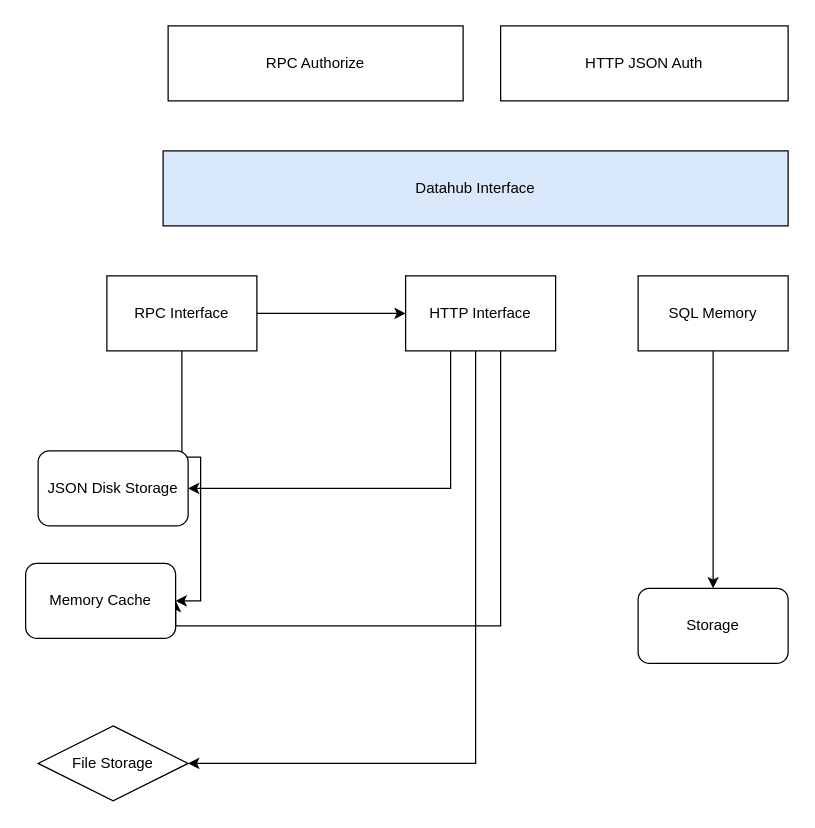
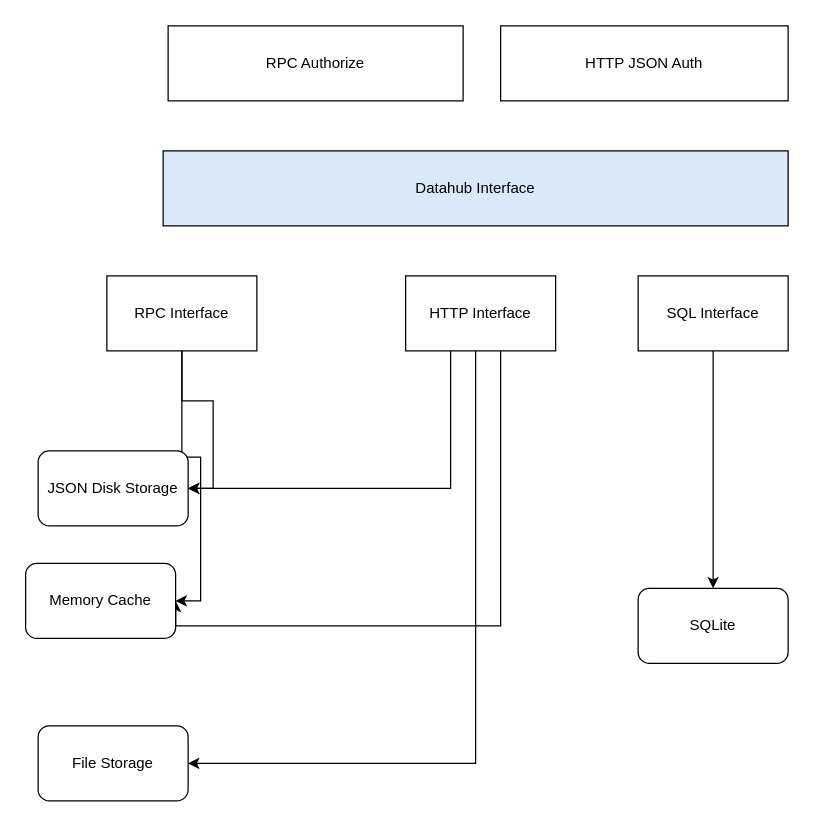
edge "RPC Interface" -> "HTTP Interface": now "RPC Interface" -> "JSON Disk Storage"
node "SQL Memory": label "SQL Memory" -> "SQL Interface"
node "Storage": label "Storage" -> "SQLite"
node "File Storage": shape diamond -> rounded rectangle
